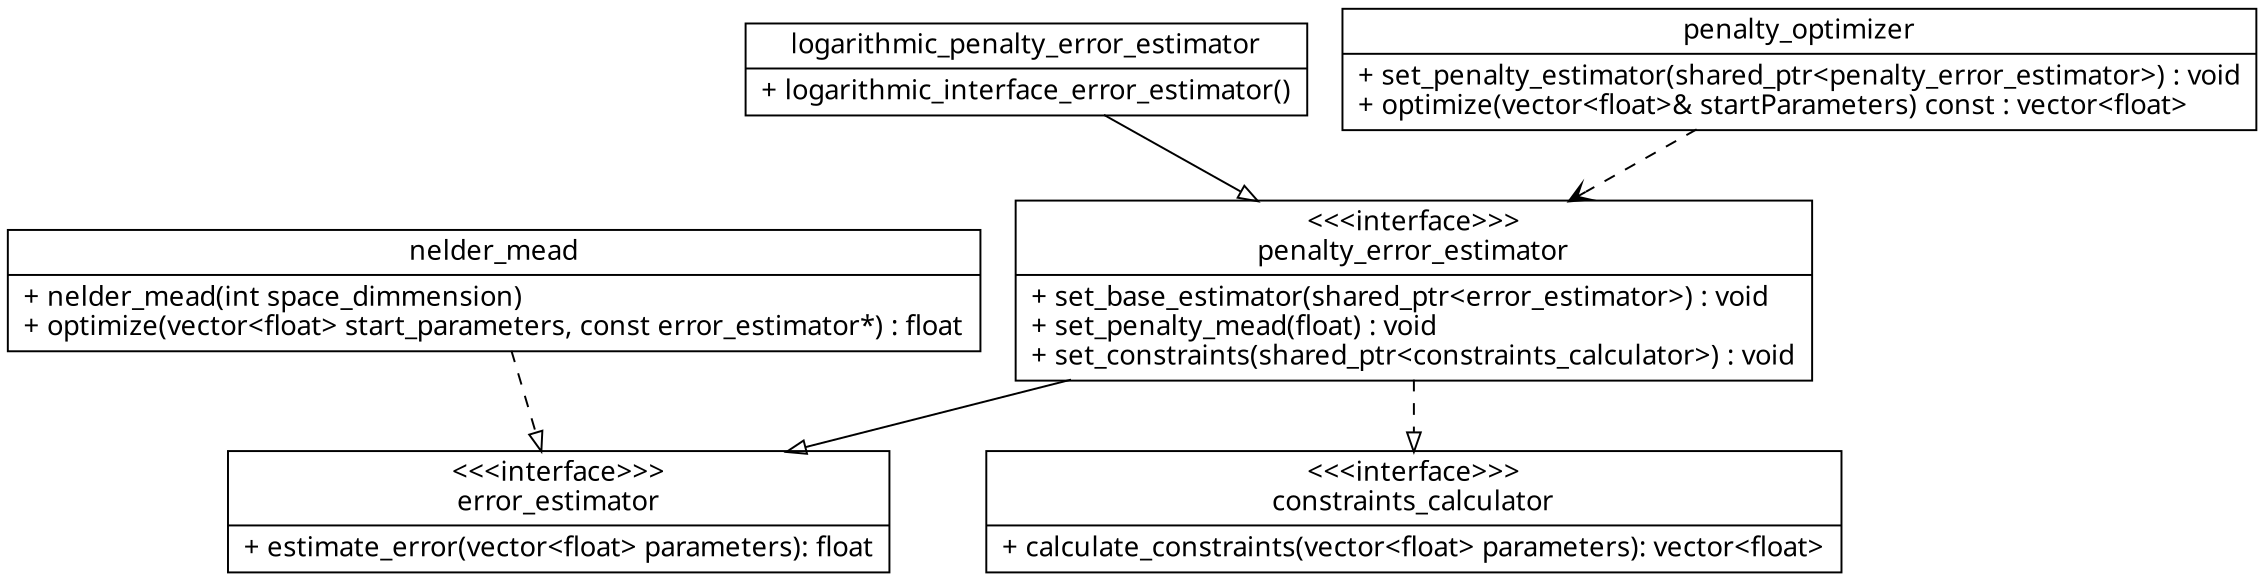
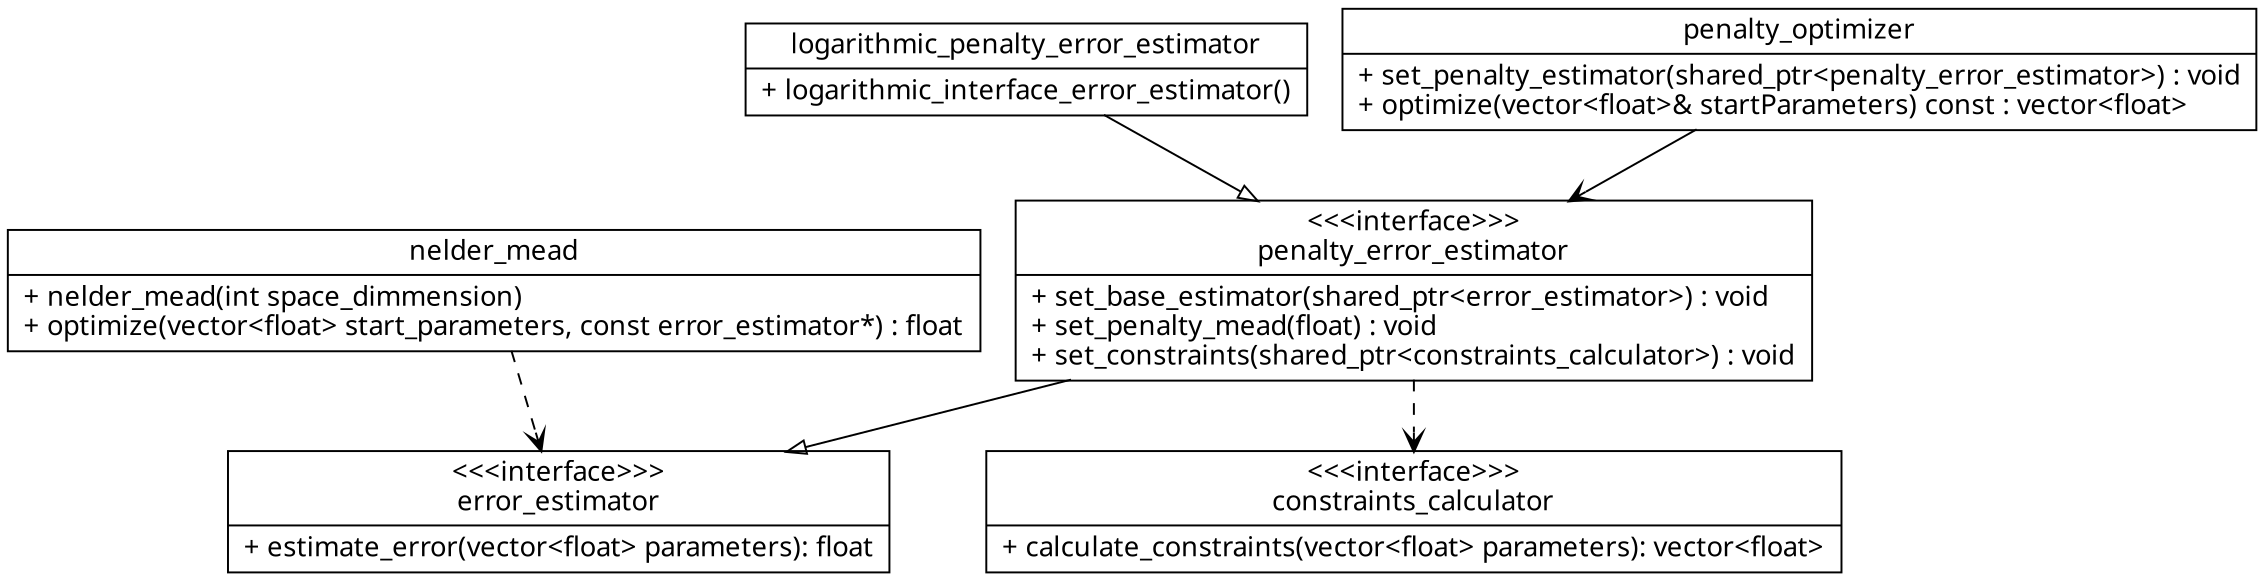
edge "penalty_optimizer" -> "penalty_error_estimator": style dashed -> solid
edge "nelder_mead" -> "error_estimator": arrowhead empty -> vee
edge "penalty_error_estimator" -> "constraints_calculator": arrowhead empty -> vee
